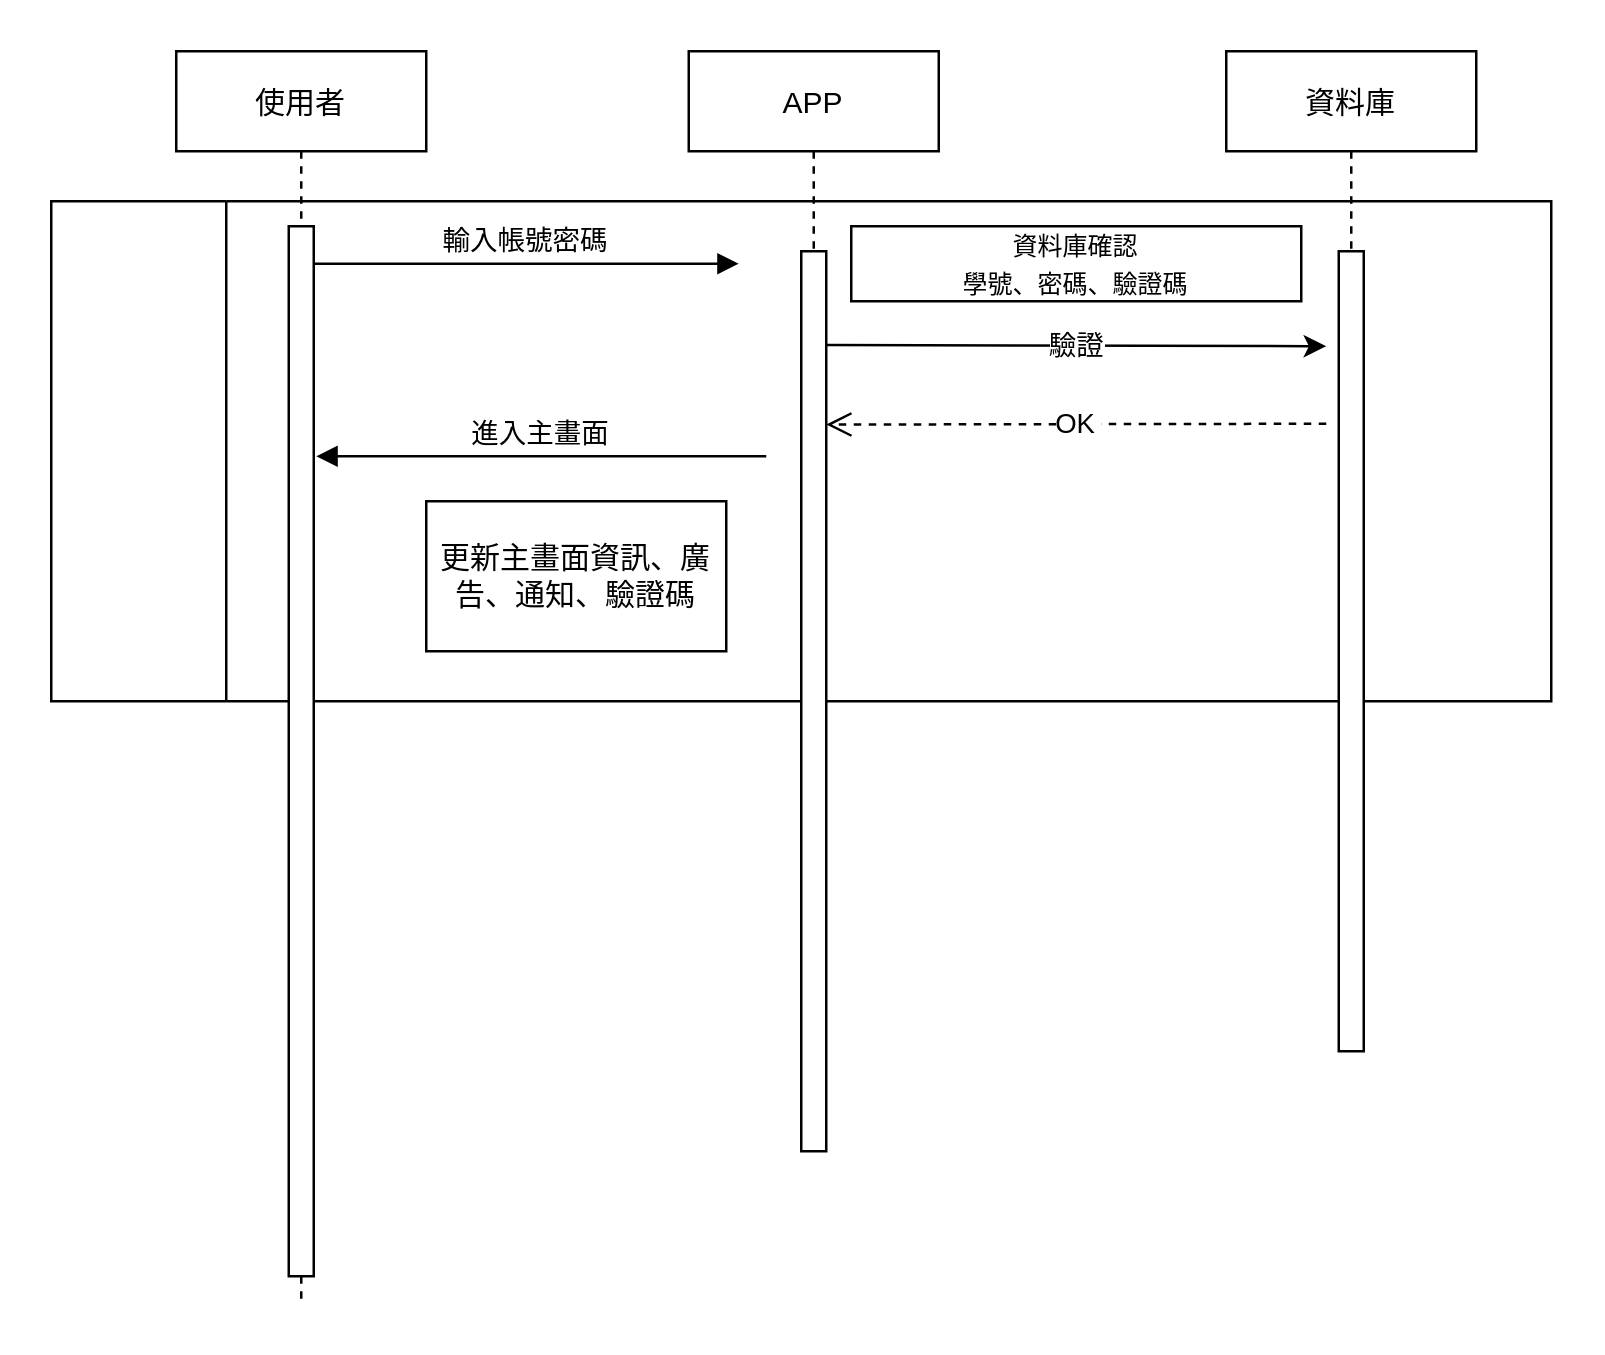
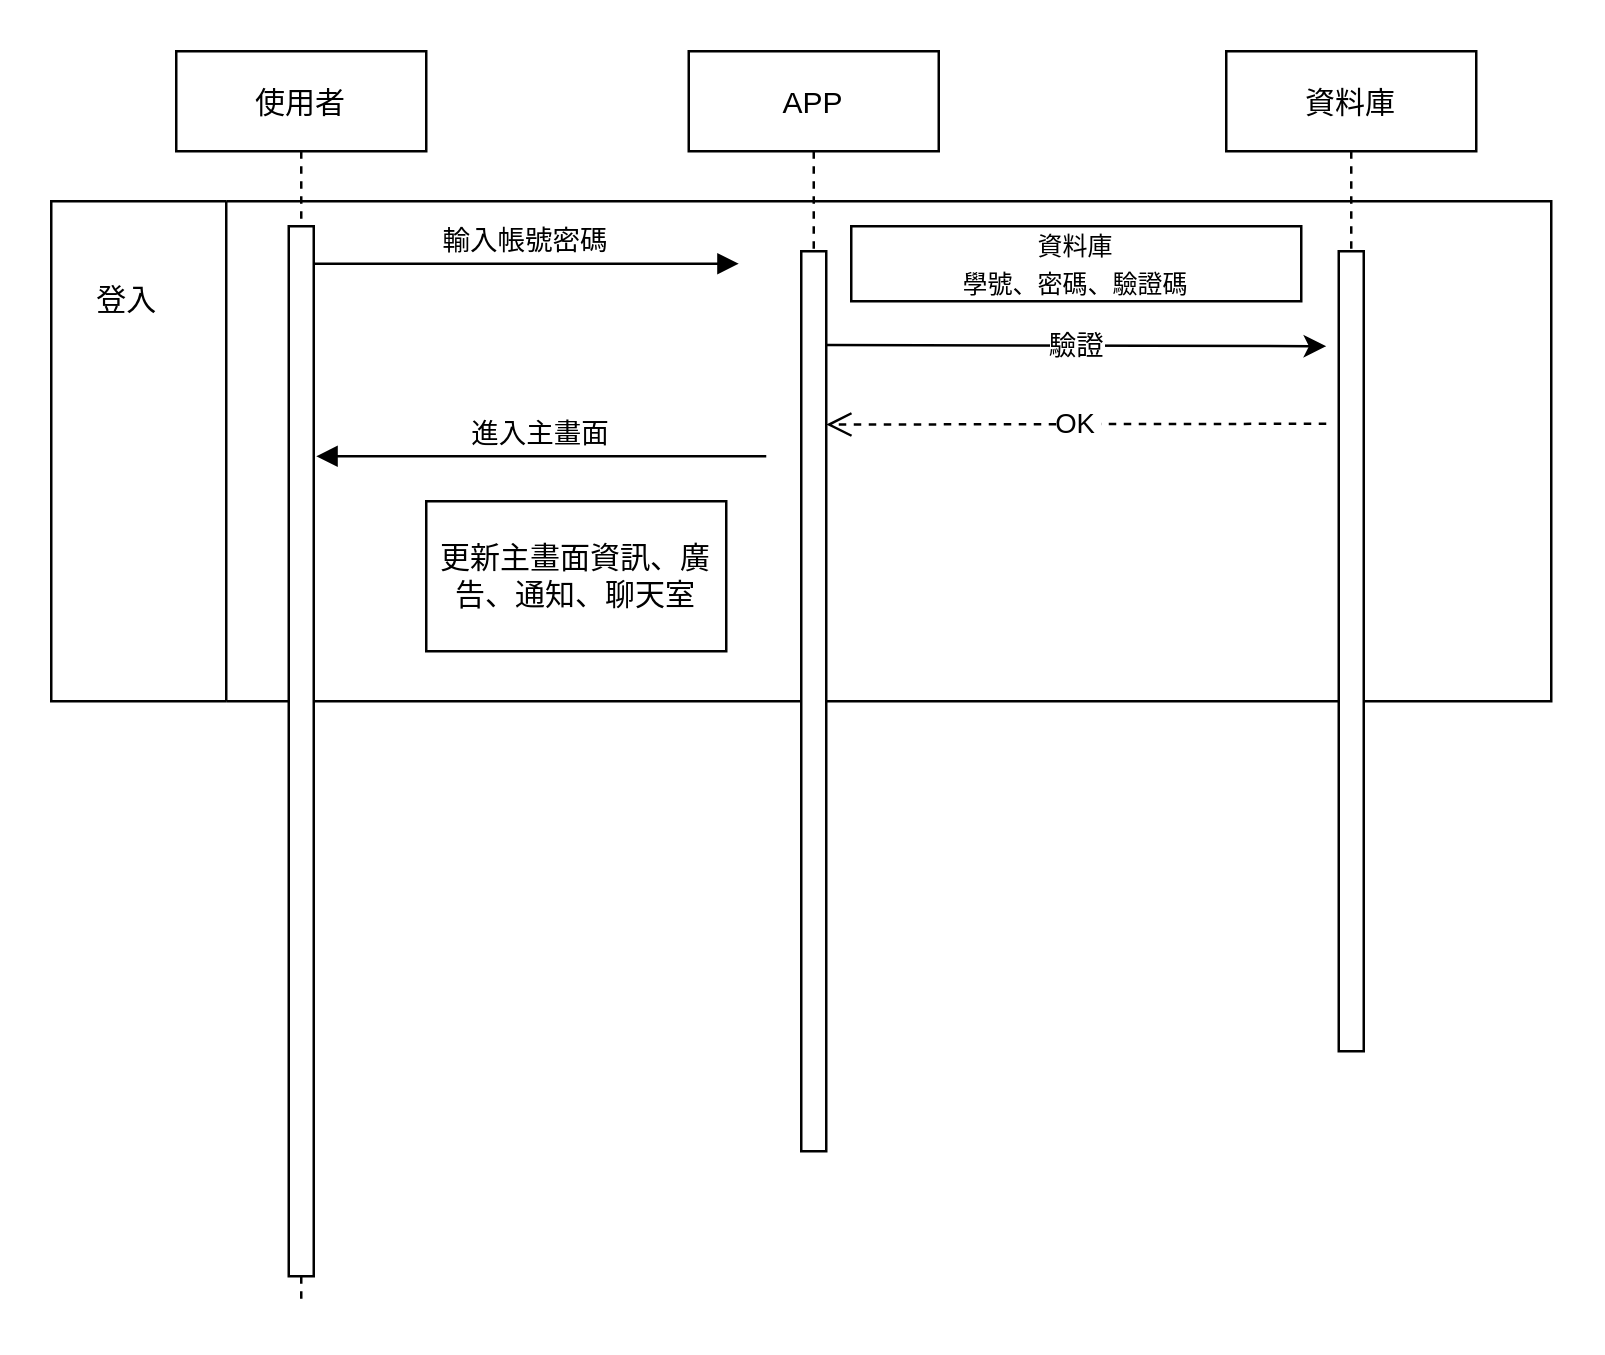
node "資料庫確認 學號、密碼、驗證碼": label "資料庫確認 學號、密碼、驗證碼" -> "資料庫 學號、密碼、驗證碼"
node "登入": added
node "更新主畫面資訊、廣告、通知、驗證碼": label "更新主畫面資訊、廣告、通知、驗證碼" -> "更新主畫面資訊、廣告、通知、聊天室"
